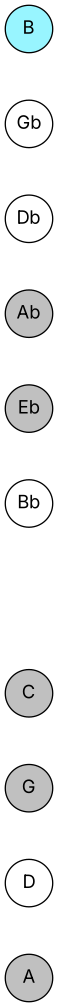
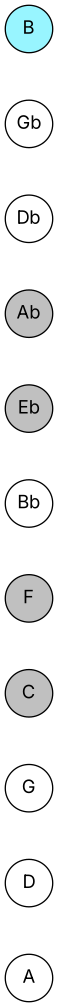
node "F": added
node "G": fillcolor gray -> white
node "A": fillcolor gray -> white
